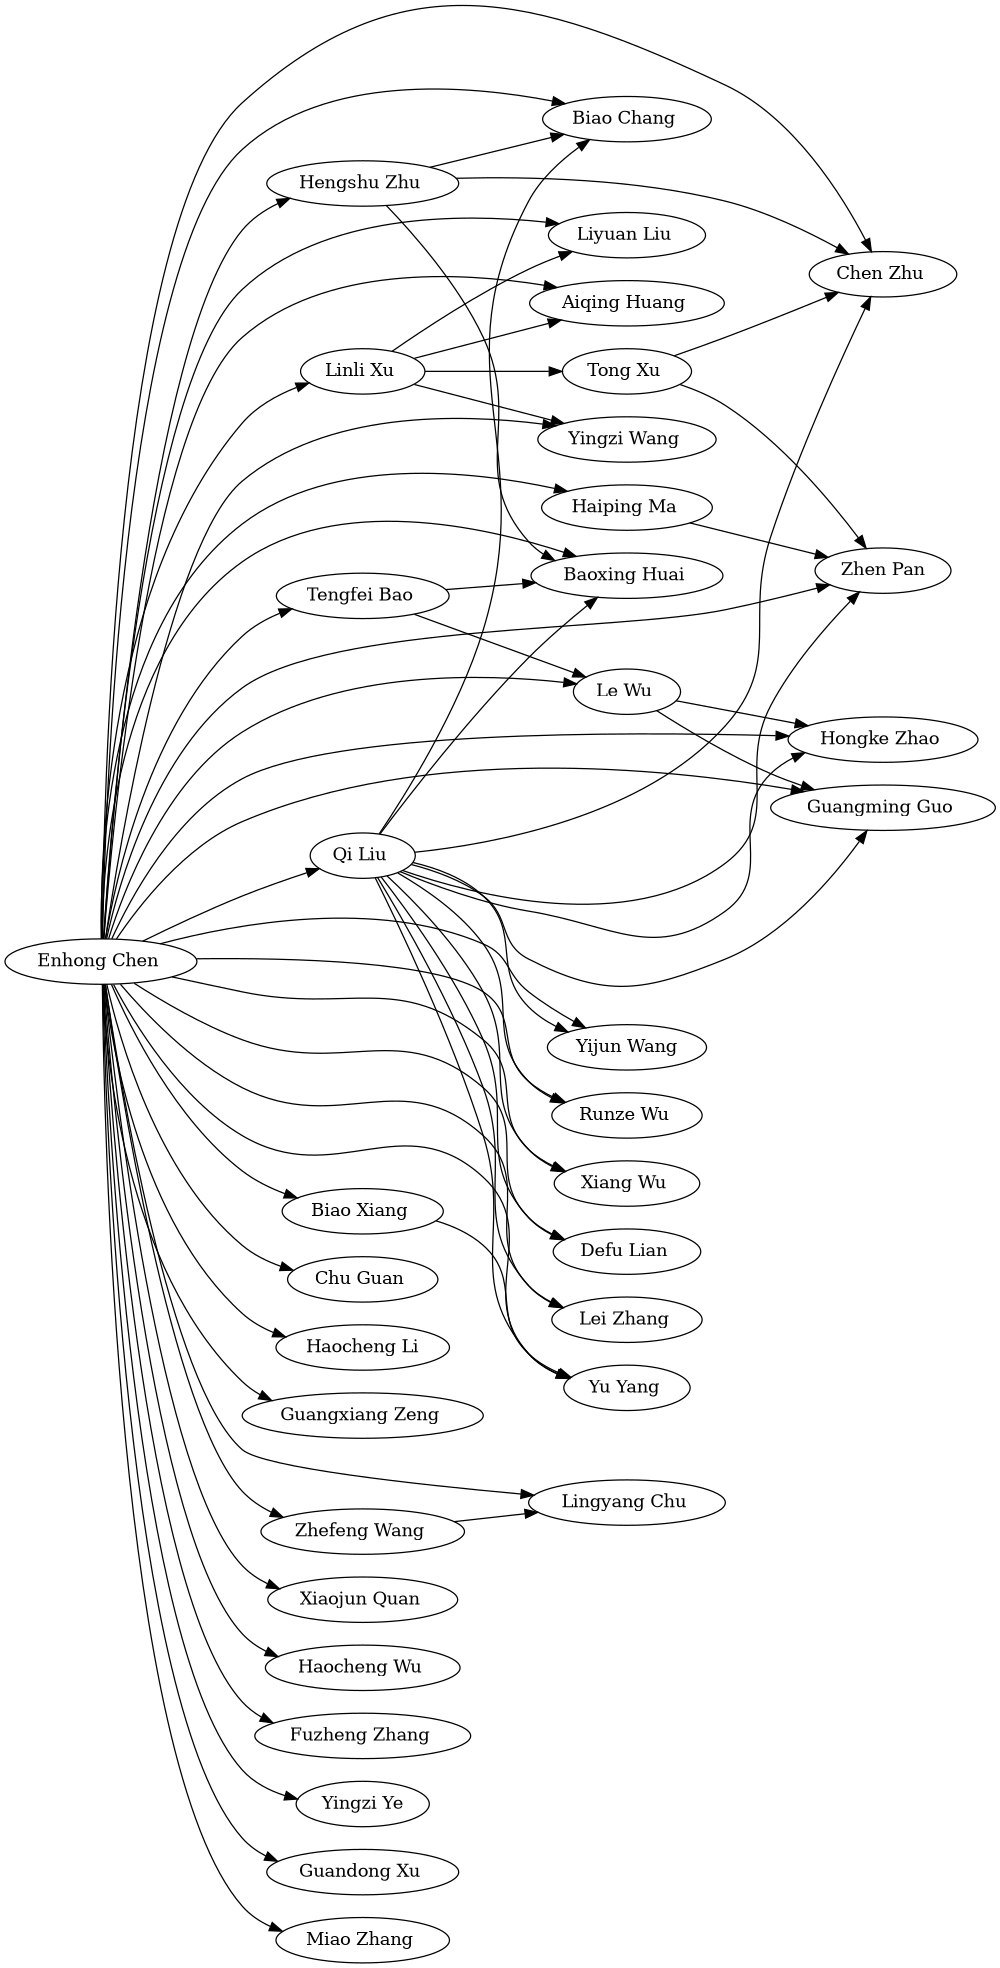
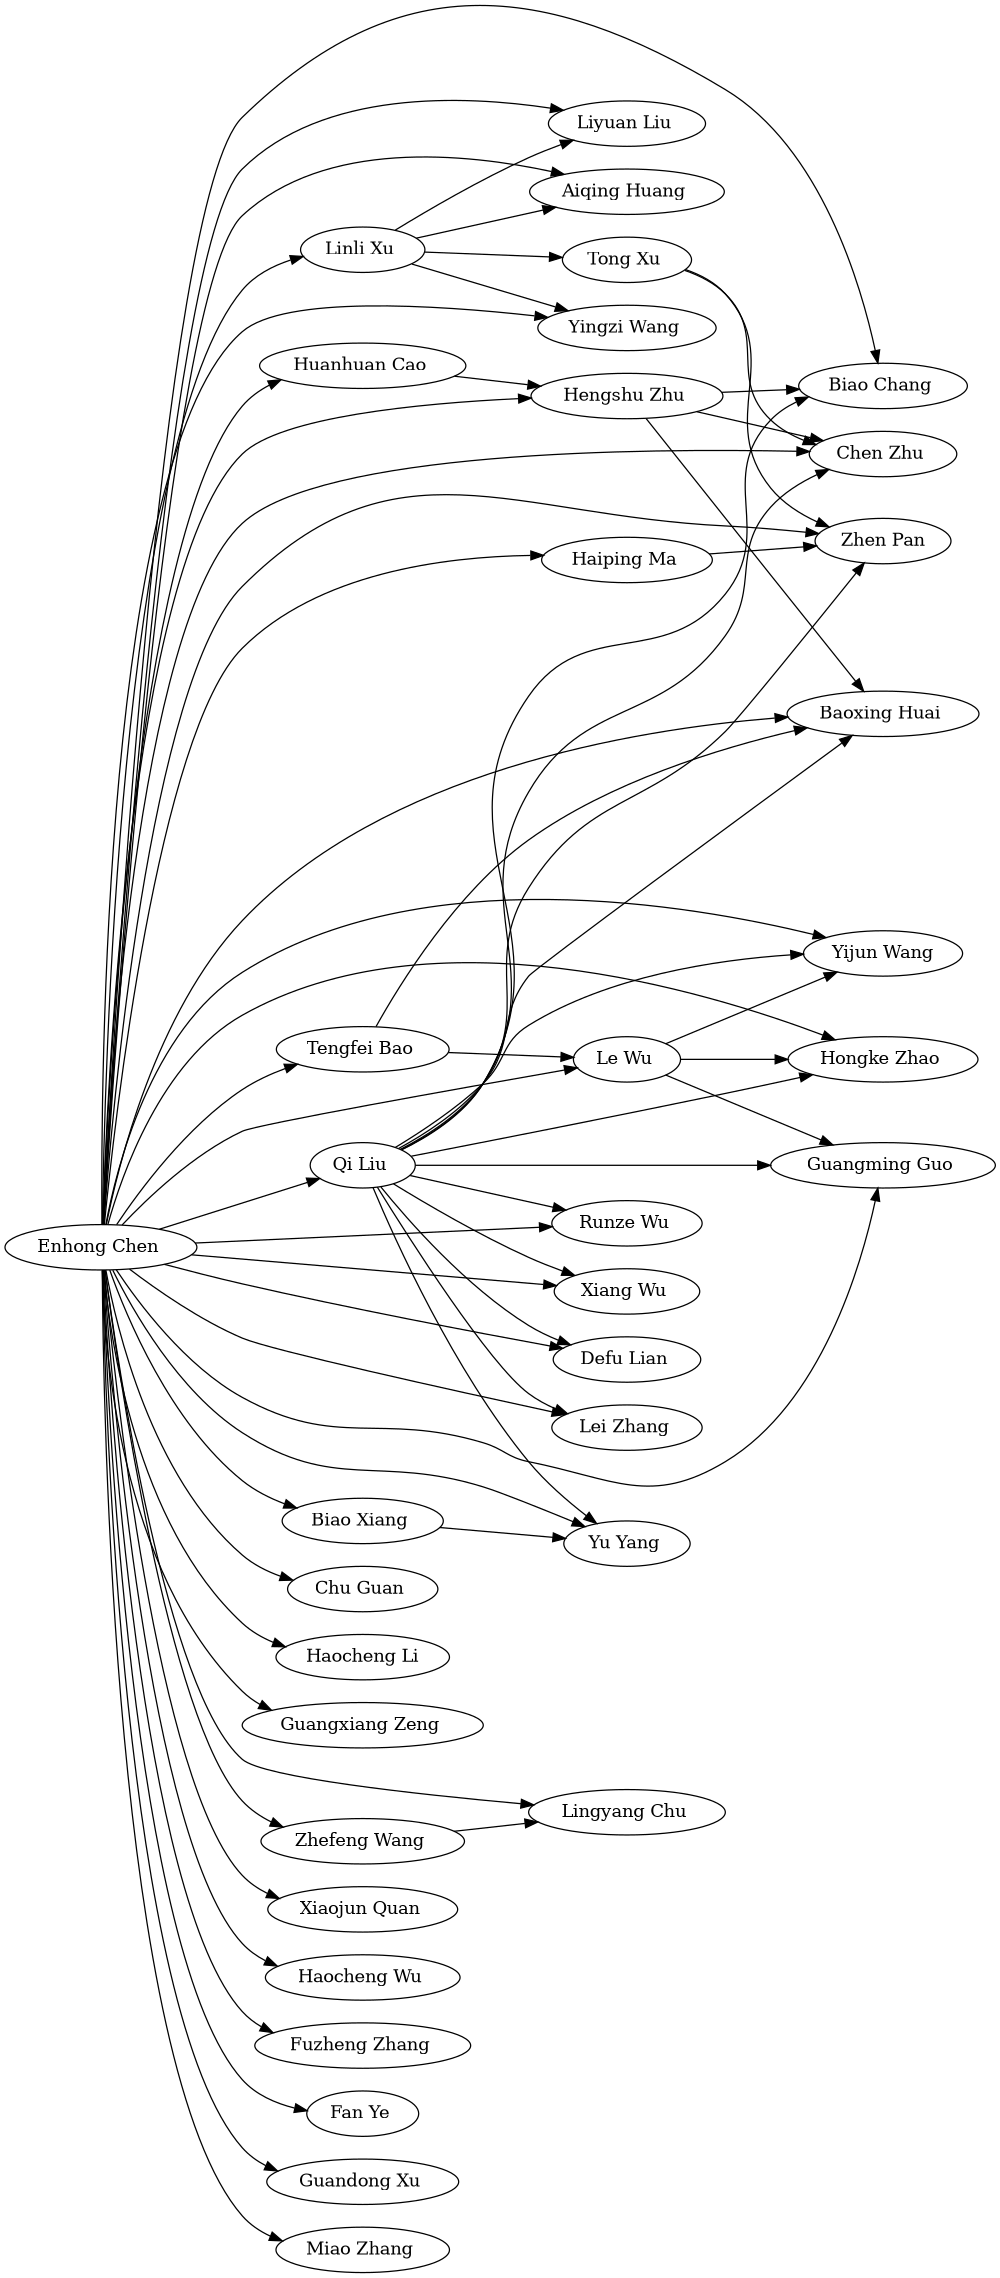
node "Huanhuan Cao": added
edge "Le Wu" -> "Yijun Wang": added
node "Yingzi Ye": label "Yingzi Ye" -> "Fan Ye"
